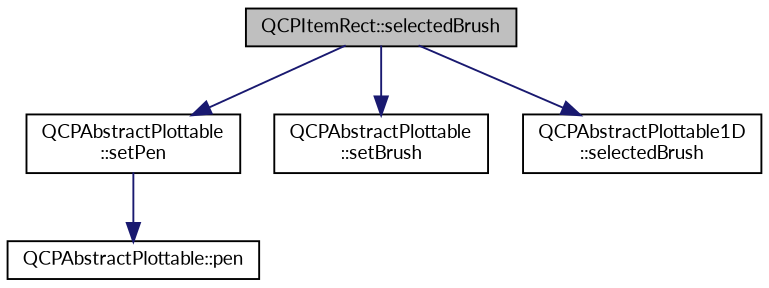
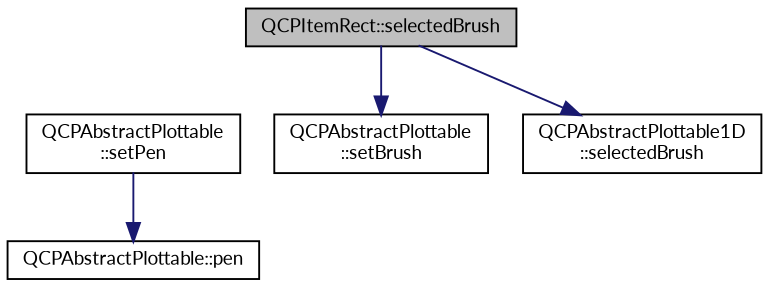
edge "QCPItemRect::selectedBrush" -> "QCPAbstractPlottable ::setPen": removed
